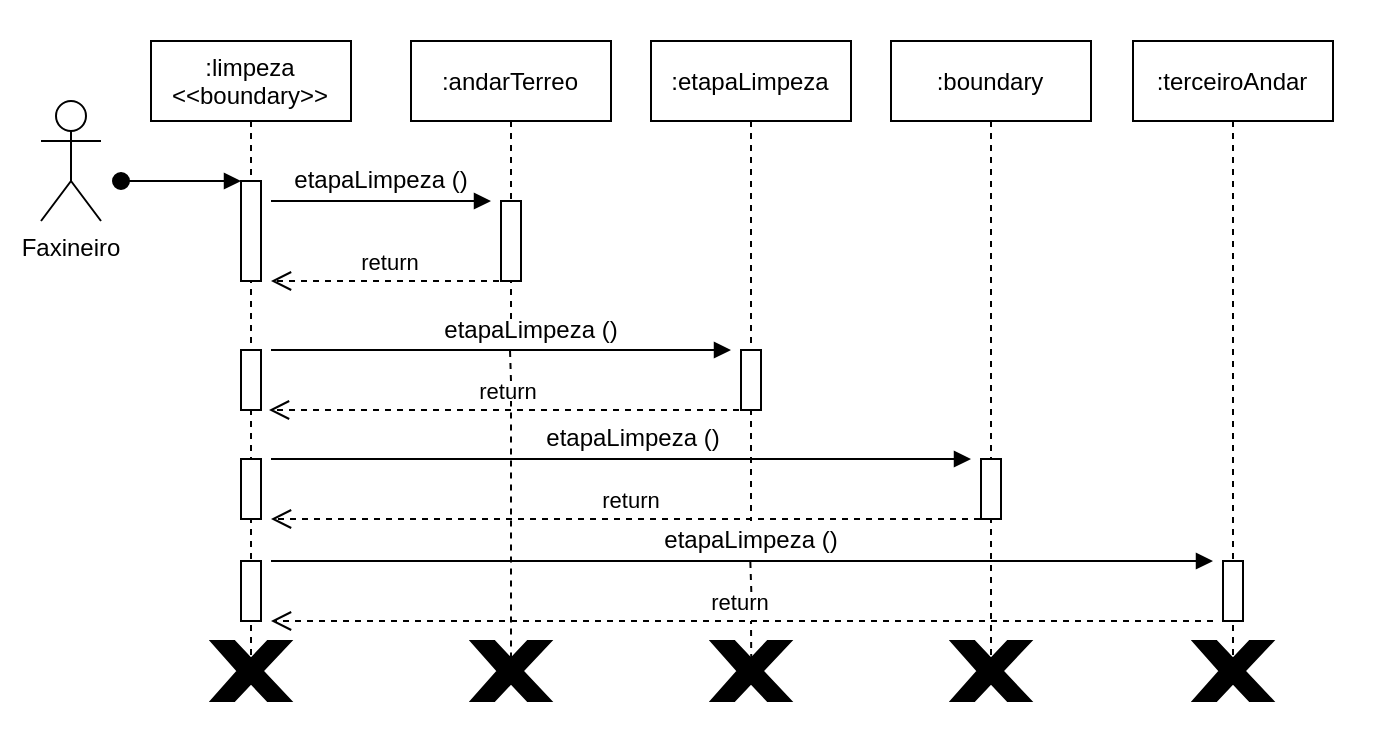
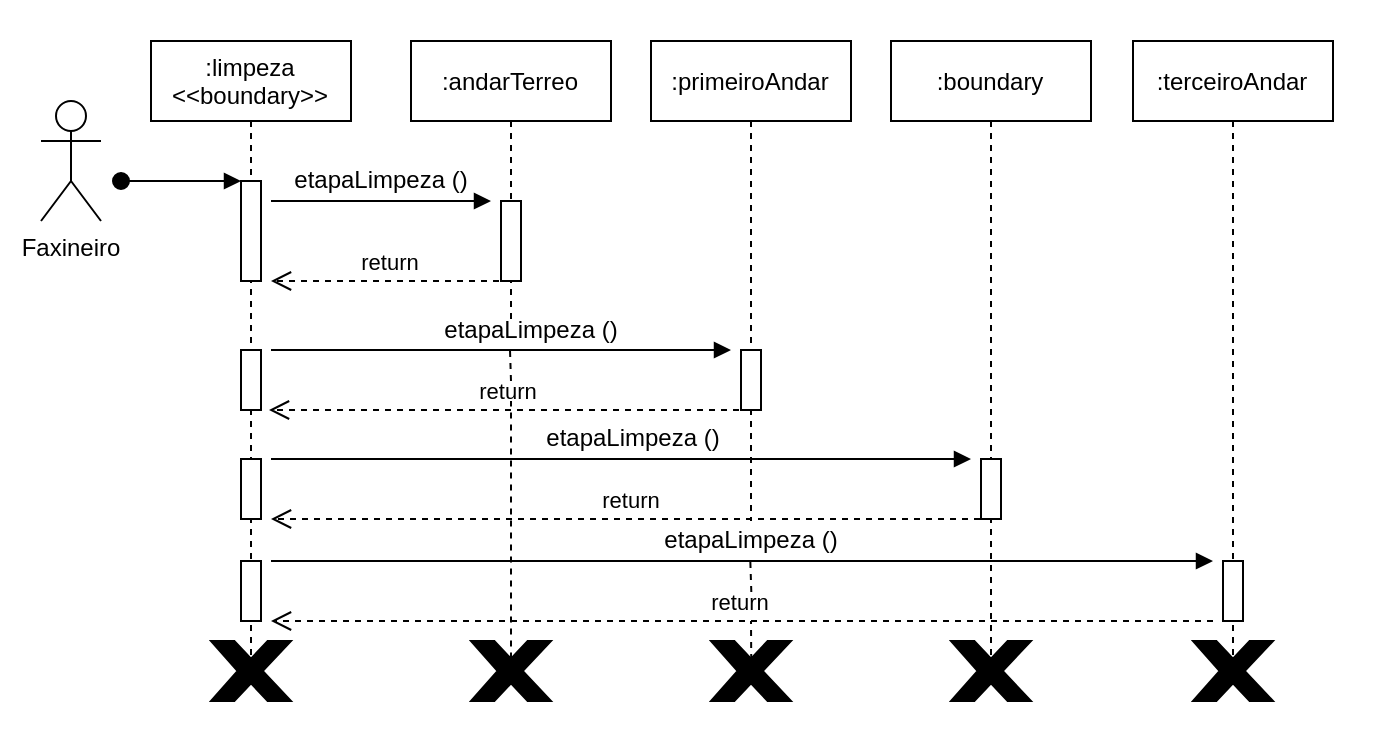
node ":etapaLimpeza": label ":etapaLimpeza" -> ":primeiroAndar"
